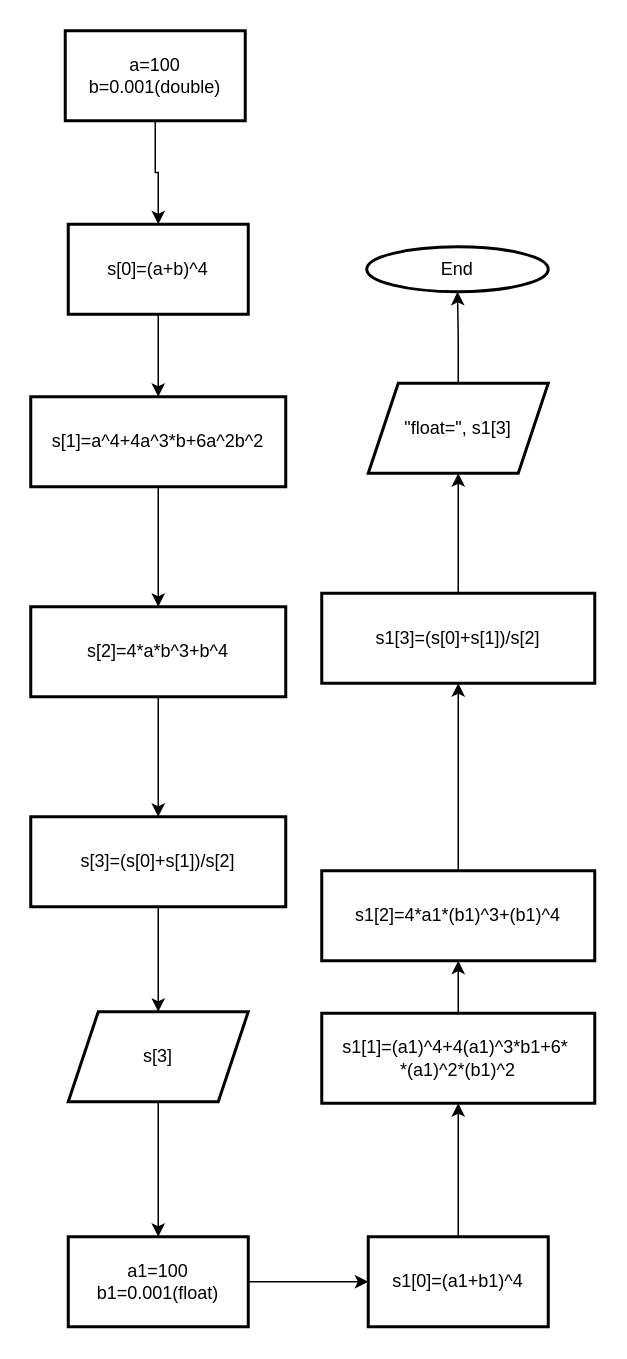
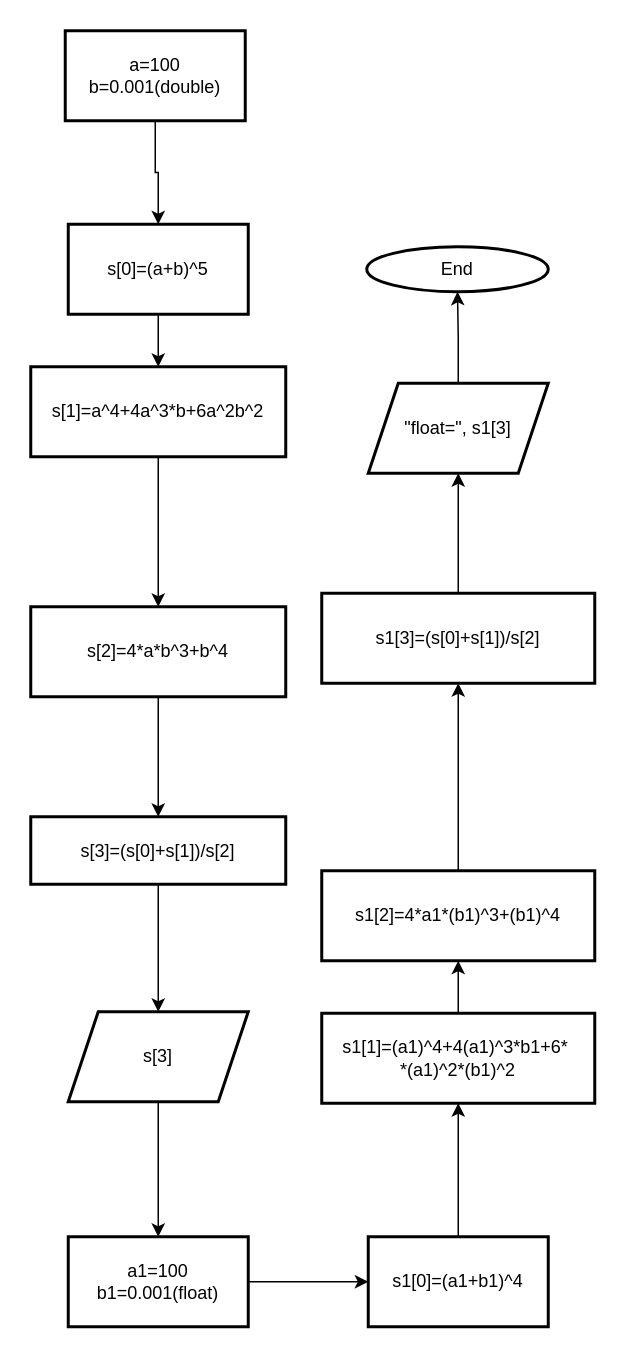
node "s[0]=(a+b)^4": label "s[0]=(a+b)^4" -> "s[0]=(a+b)^5"
node "s[1]=a^4+4a^3*b+6a^2b^2": moved (158, 442) -> (158, 412)
node "s[3]=(s[0]+s[1])/s[2]": size 255x90 -> 255x68
